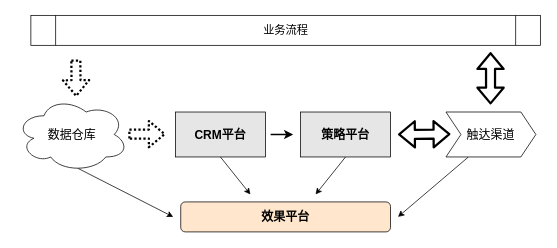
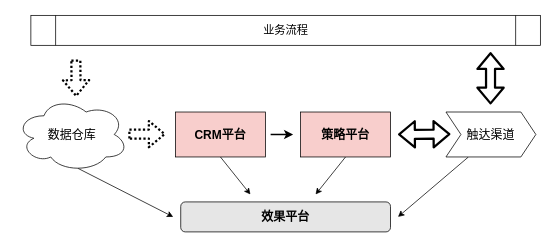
node "CRM平台": fillcolor #e6e6e6 -> #f8cecc
node "策略平台": fillcolor #e6e6e6 -> #f8cecc
node "效果平台": fillcolor #ffe6cc -> #e6e6e6
